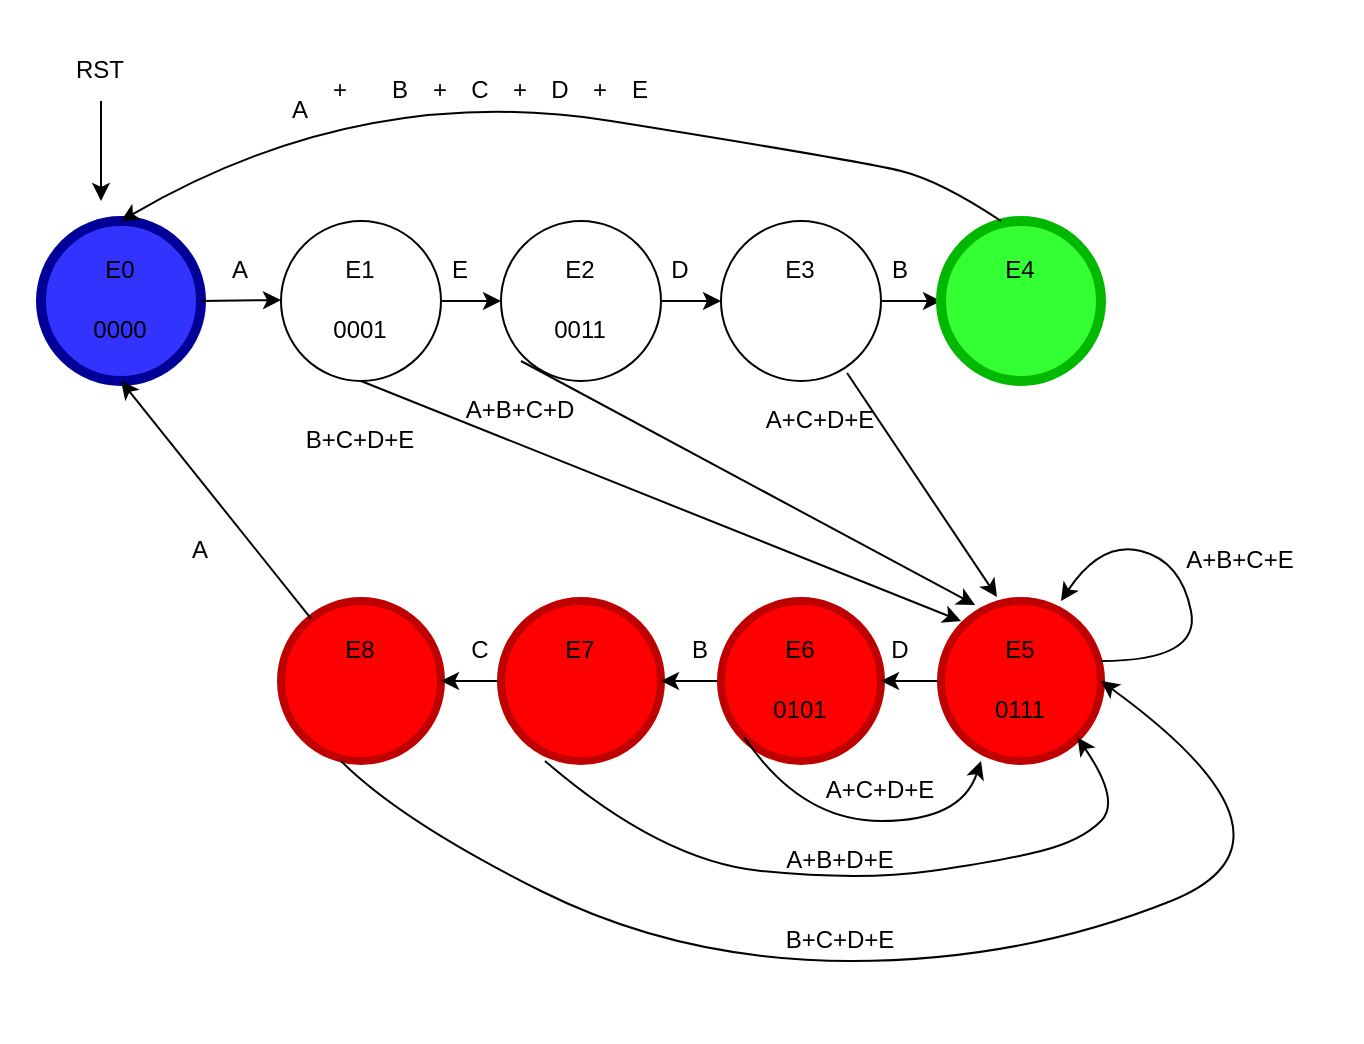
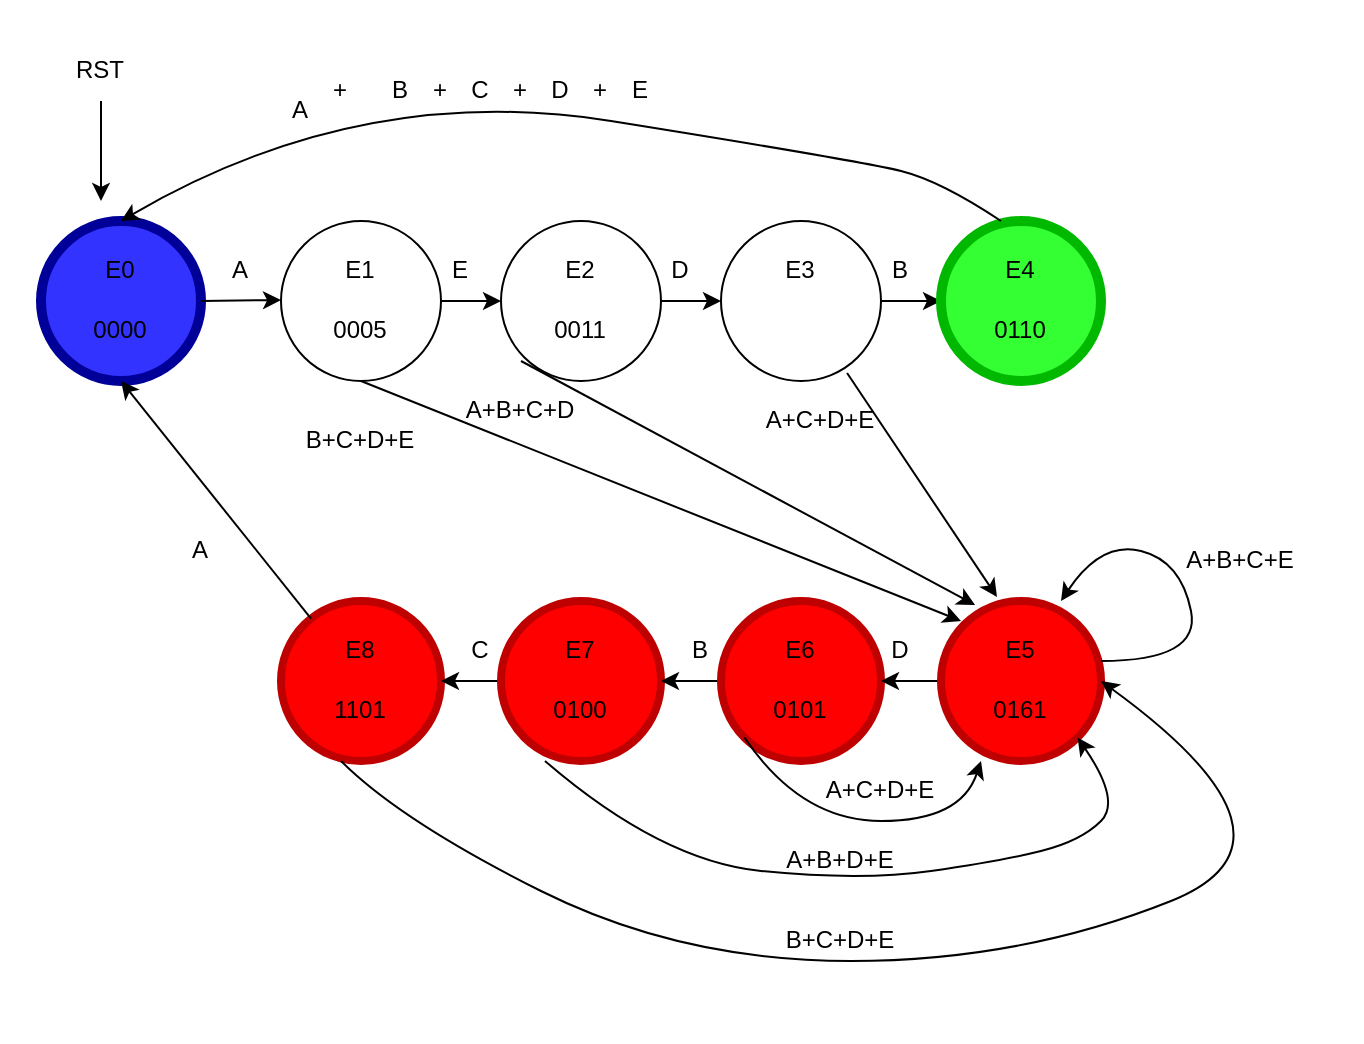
node "0001": label "0001" -> "0005"
node "0110": added
node "1101": added
node "0100": added
node "0111": label "0111" -> "0161"
